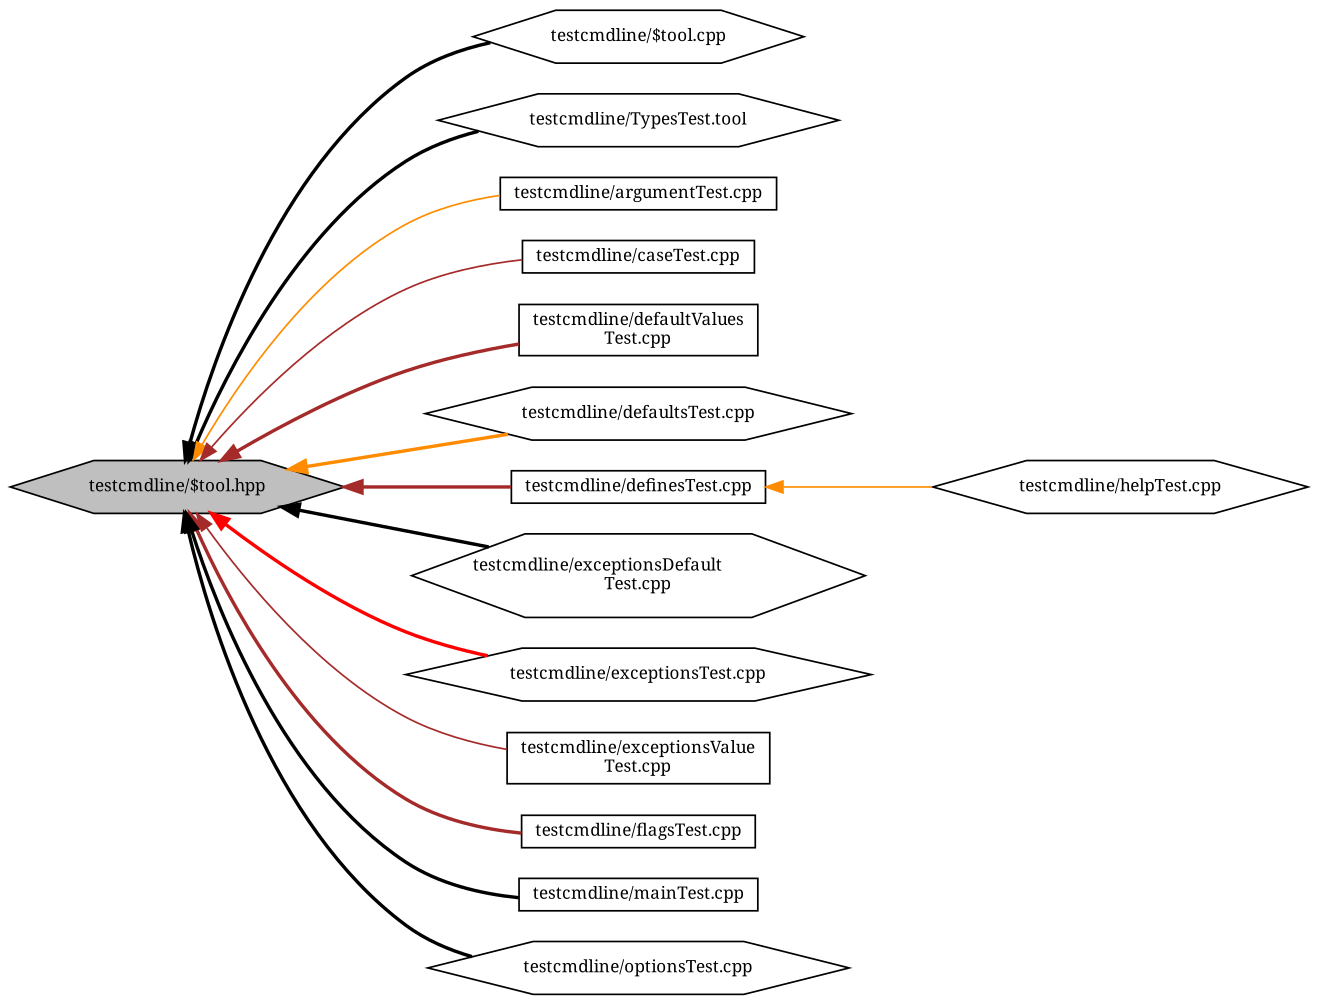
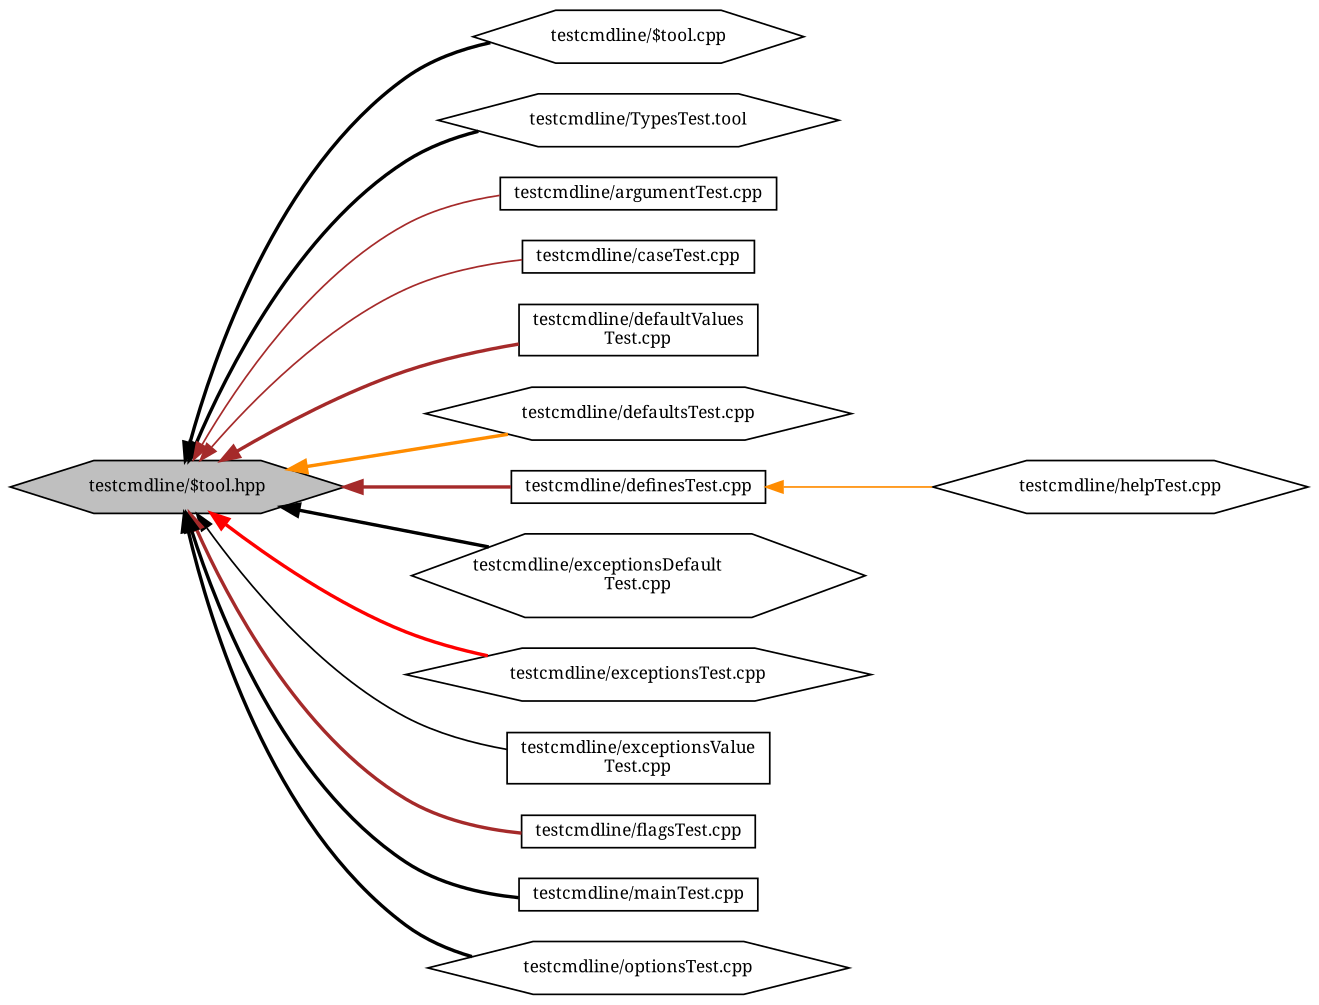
edge "testcmdline/argumentTest.cpp" -> "testcmdline/$tool.hpp": color darkorange -> brown
edge "testcmdline/exceptionsValue Test.cpp" -> "testcmdline/$tool.hpp": color brown -> black
